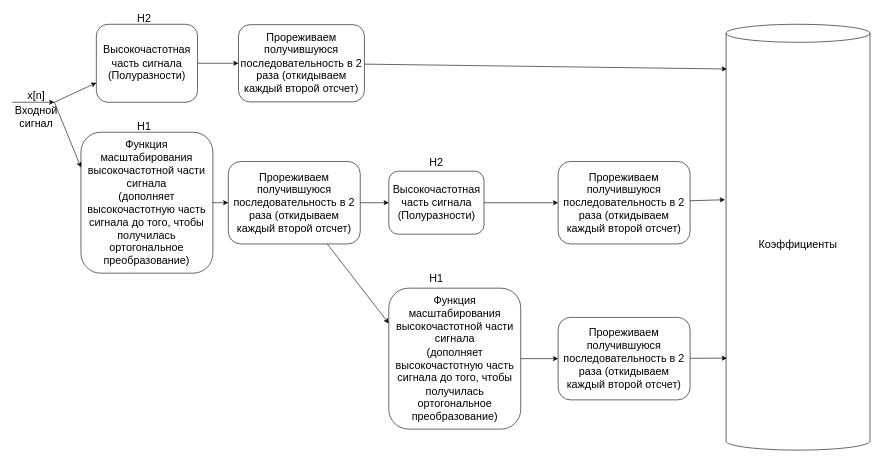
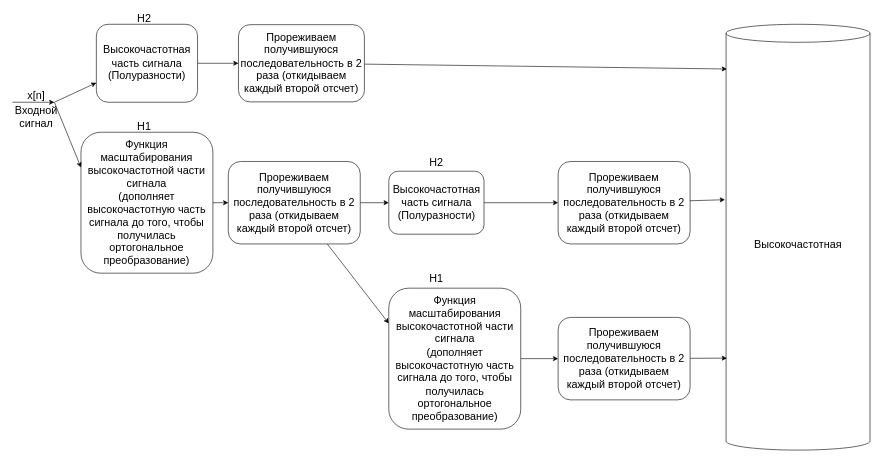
node "Коэффициенты": label "Коэффициенты" -> "Высокочастотная"
